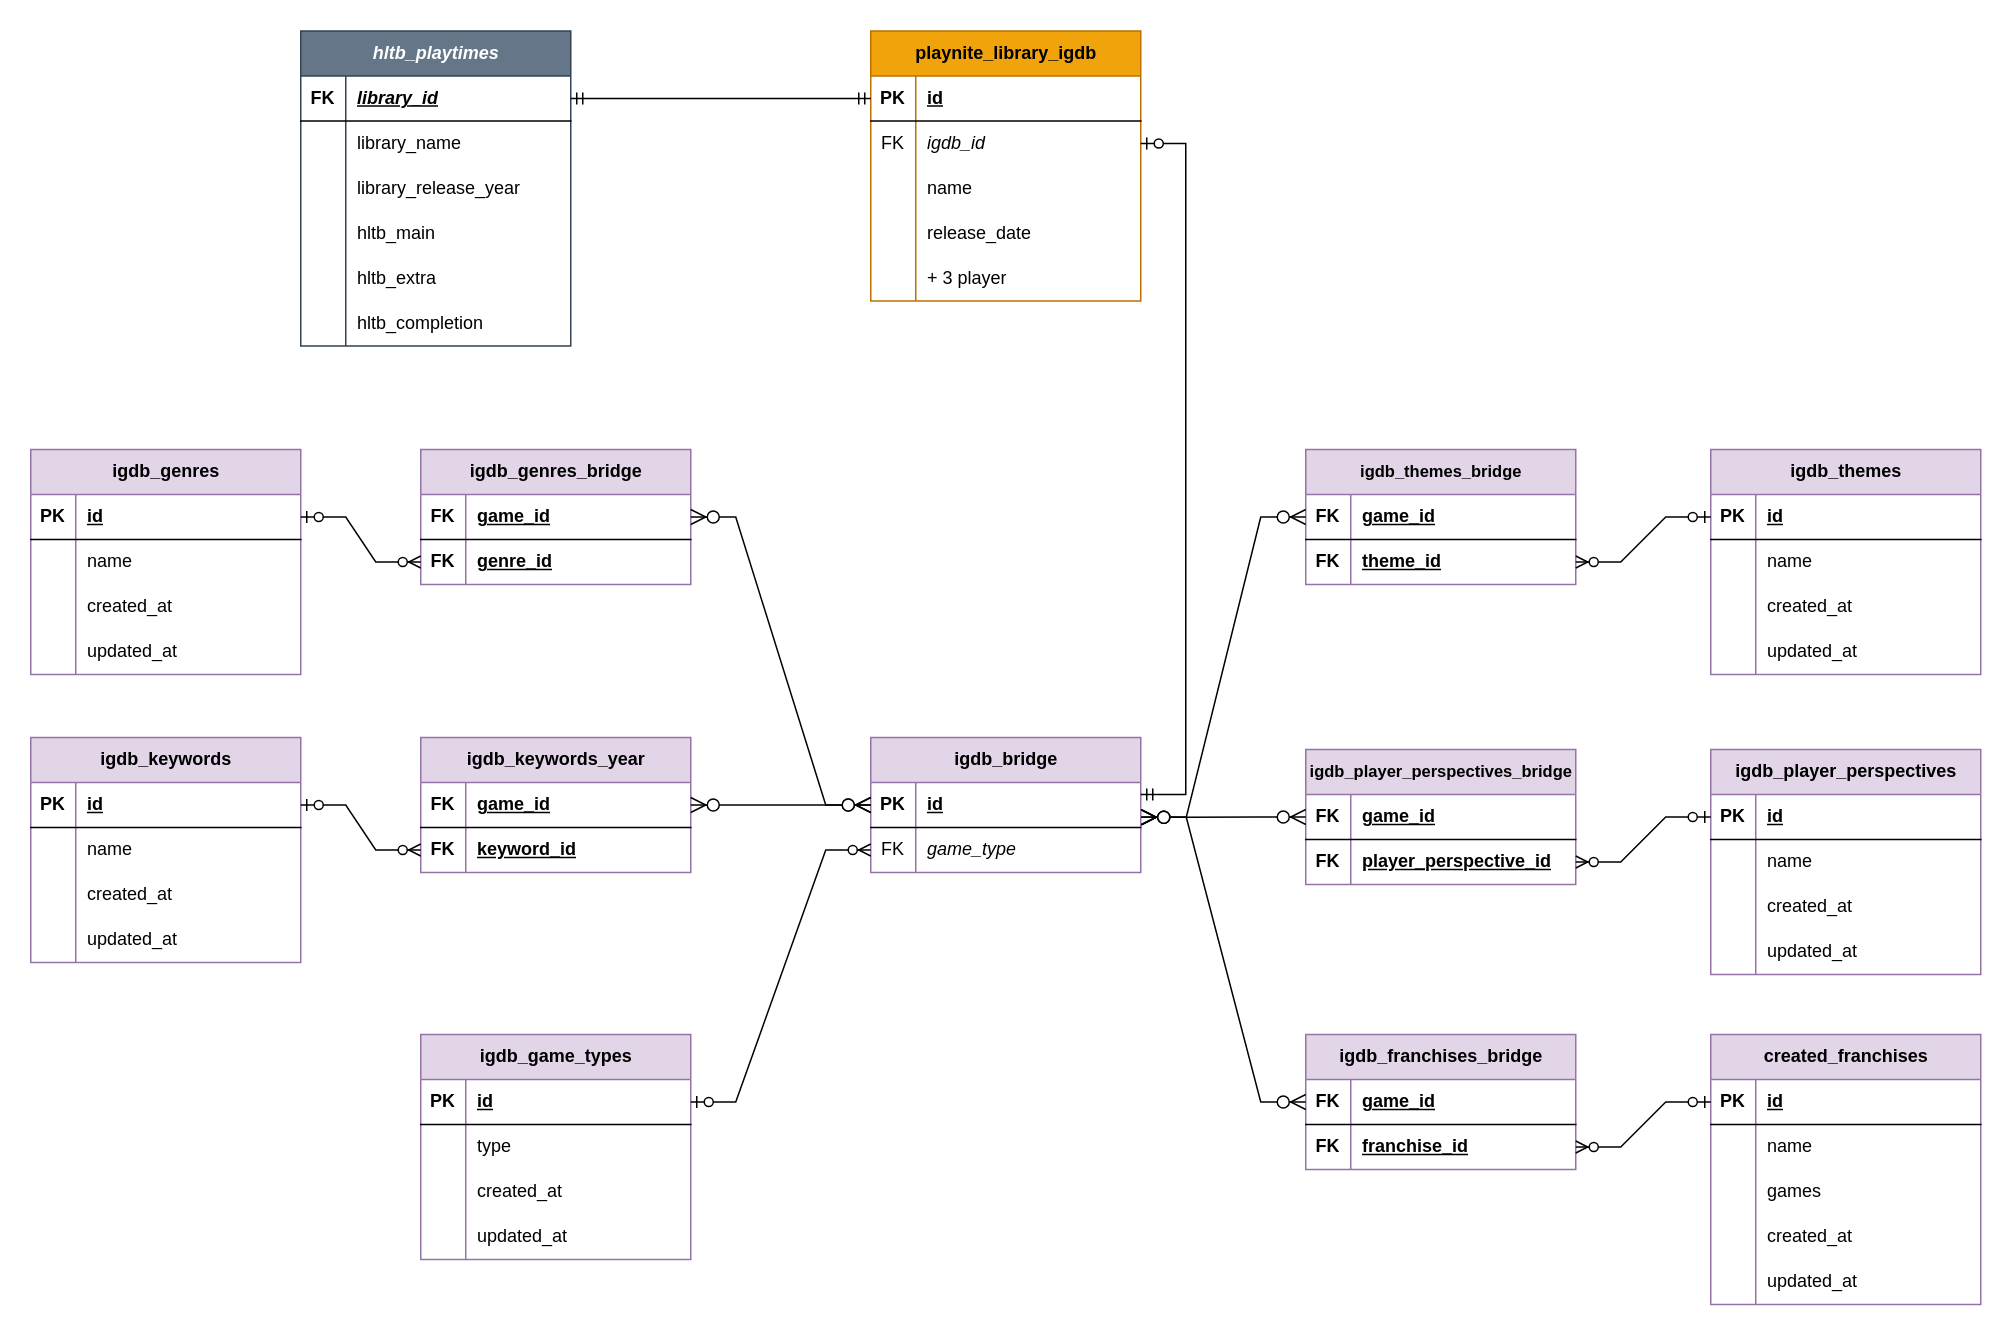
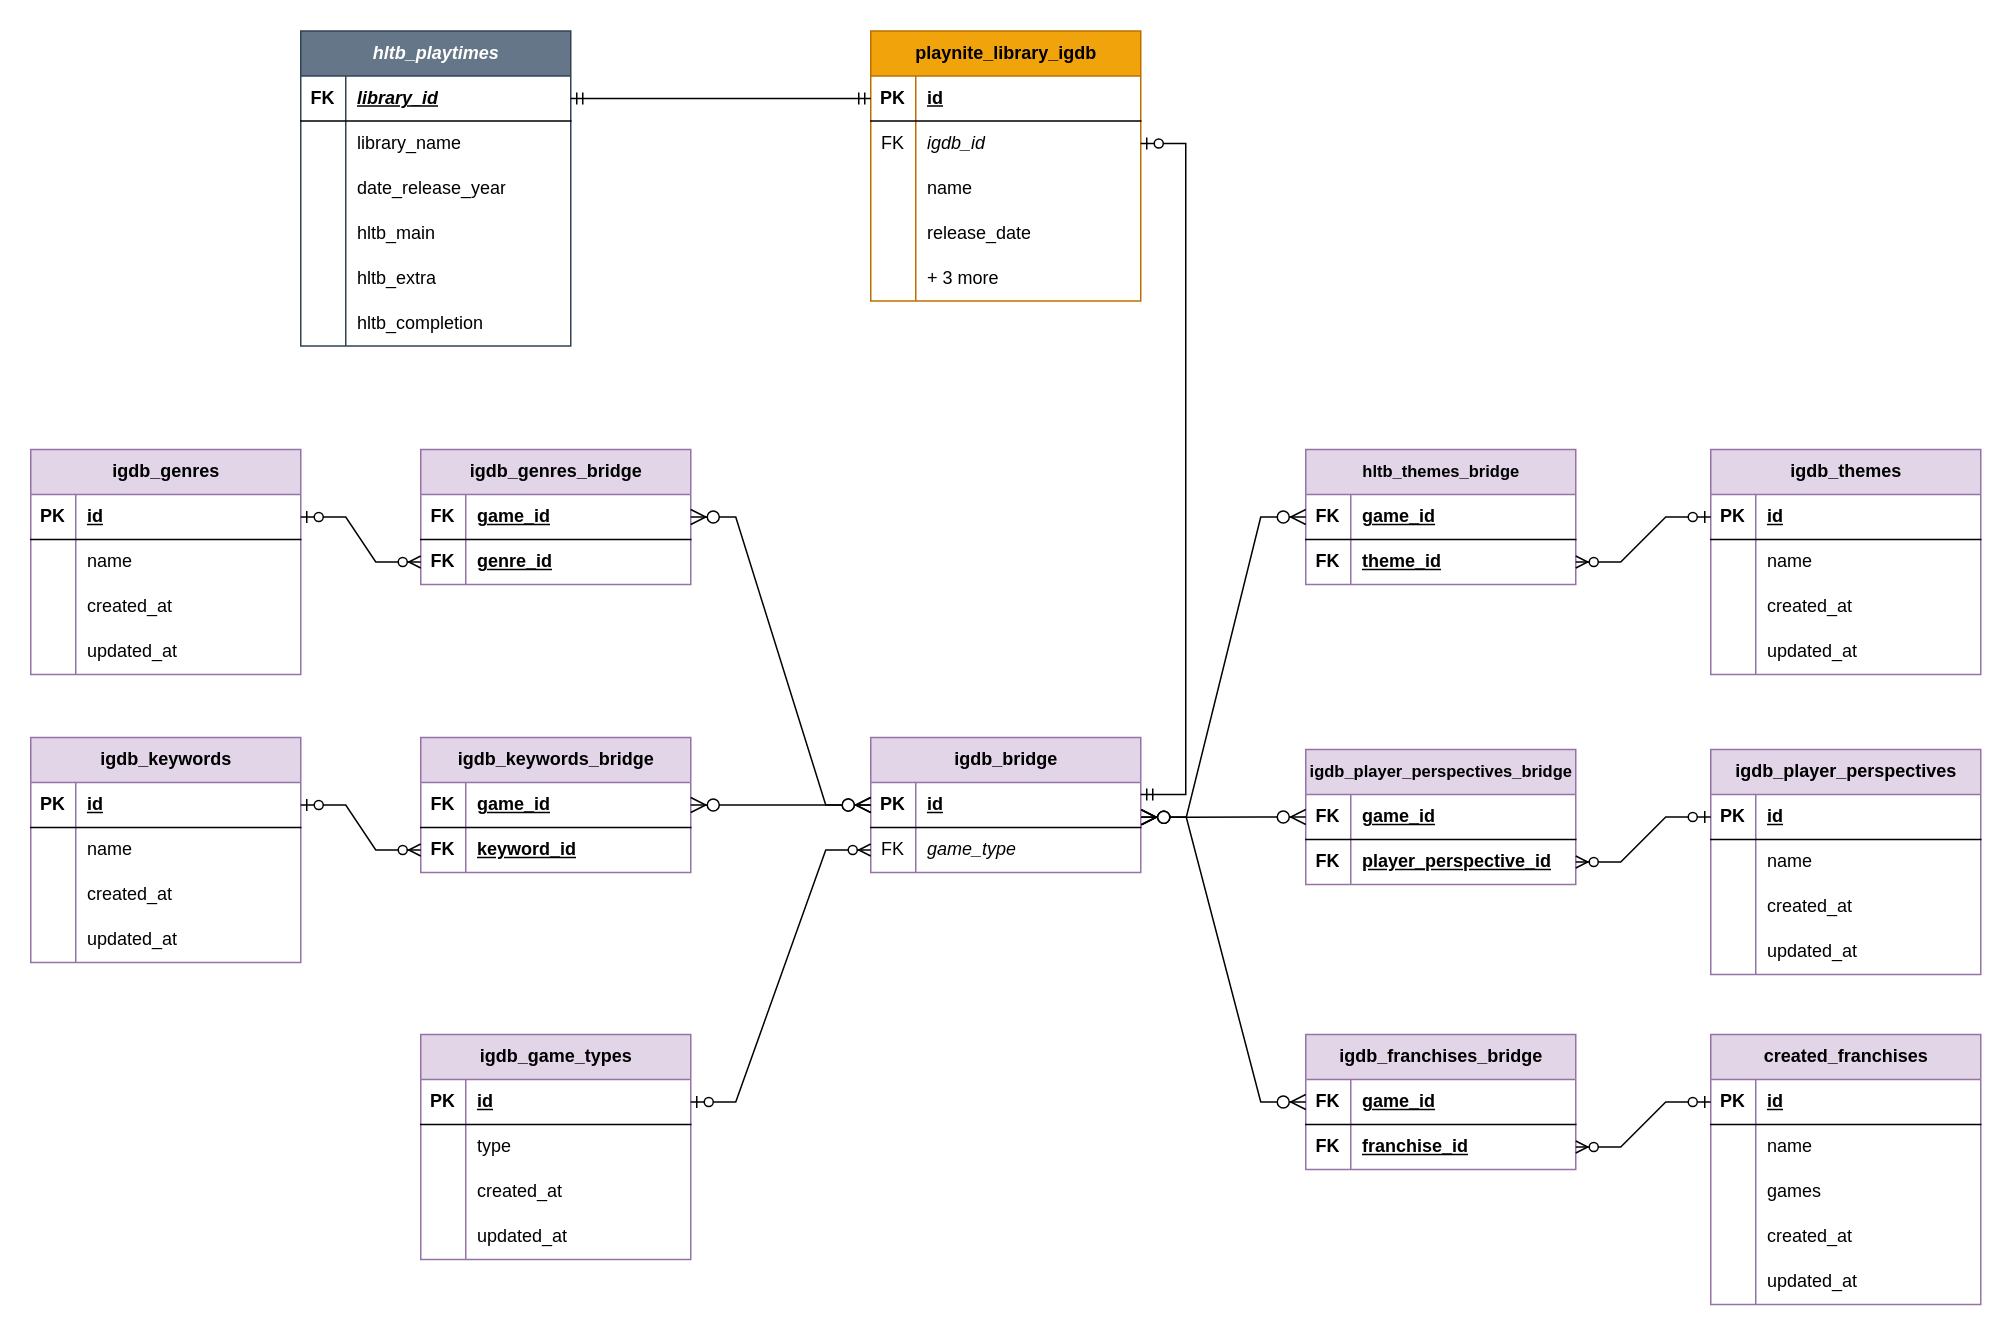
node "library_release_year": label "library_release_year" -> "date_release_year"
node "+ 3 player": label "+ 3 player" -> "+ 3 more"
node "igdb_themes_bridge": label "igdb_themes_bridge" -> "hltb_themes_bridge"
node "igdb_keywords_year": label "igdb_keywords_year" -> "igdb_keywords_bridge"
